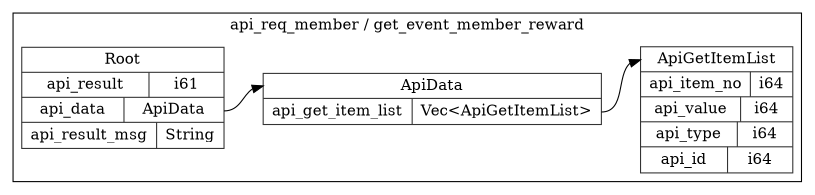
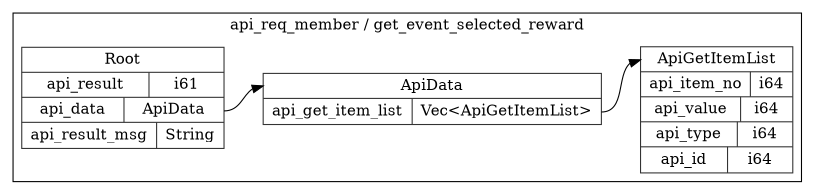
cluster "api_req_member / get_event_member_reward": label "api_req_member / get_event_member_reward" -> "api_req_member / get_event_selected_reward"
